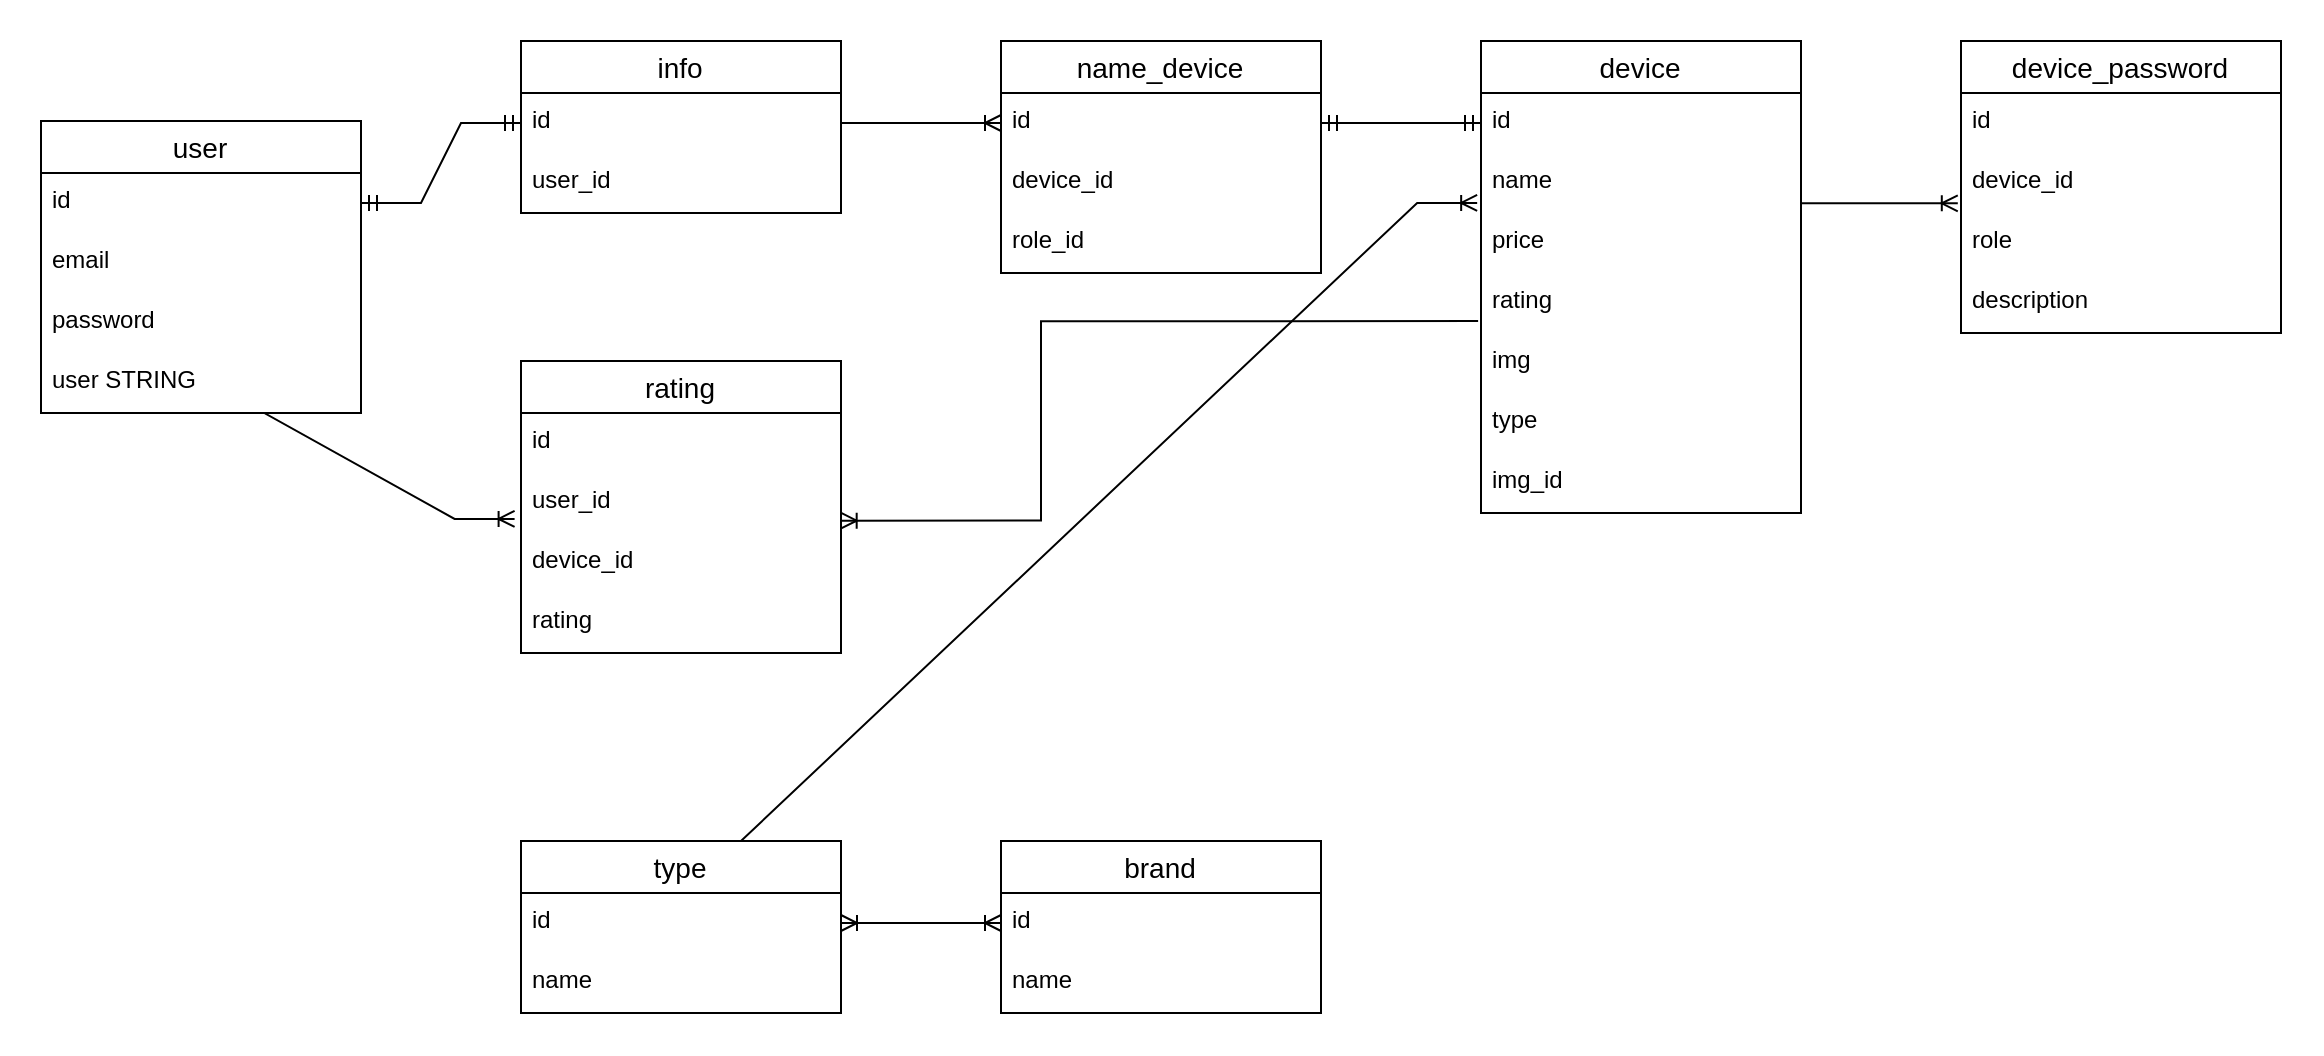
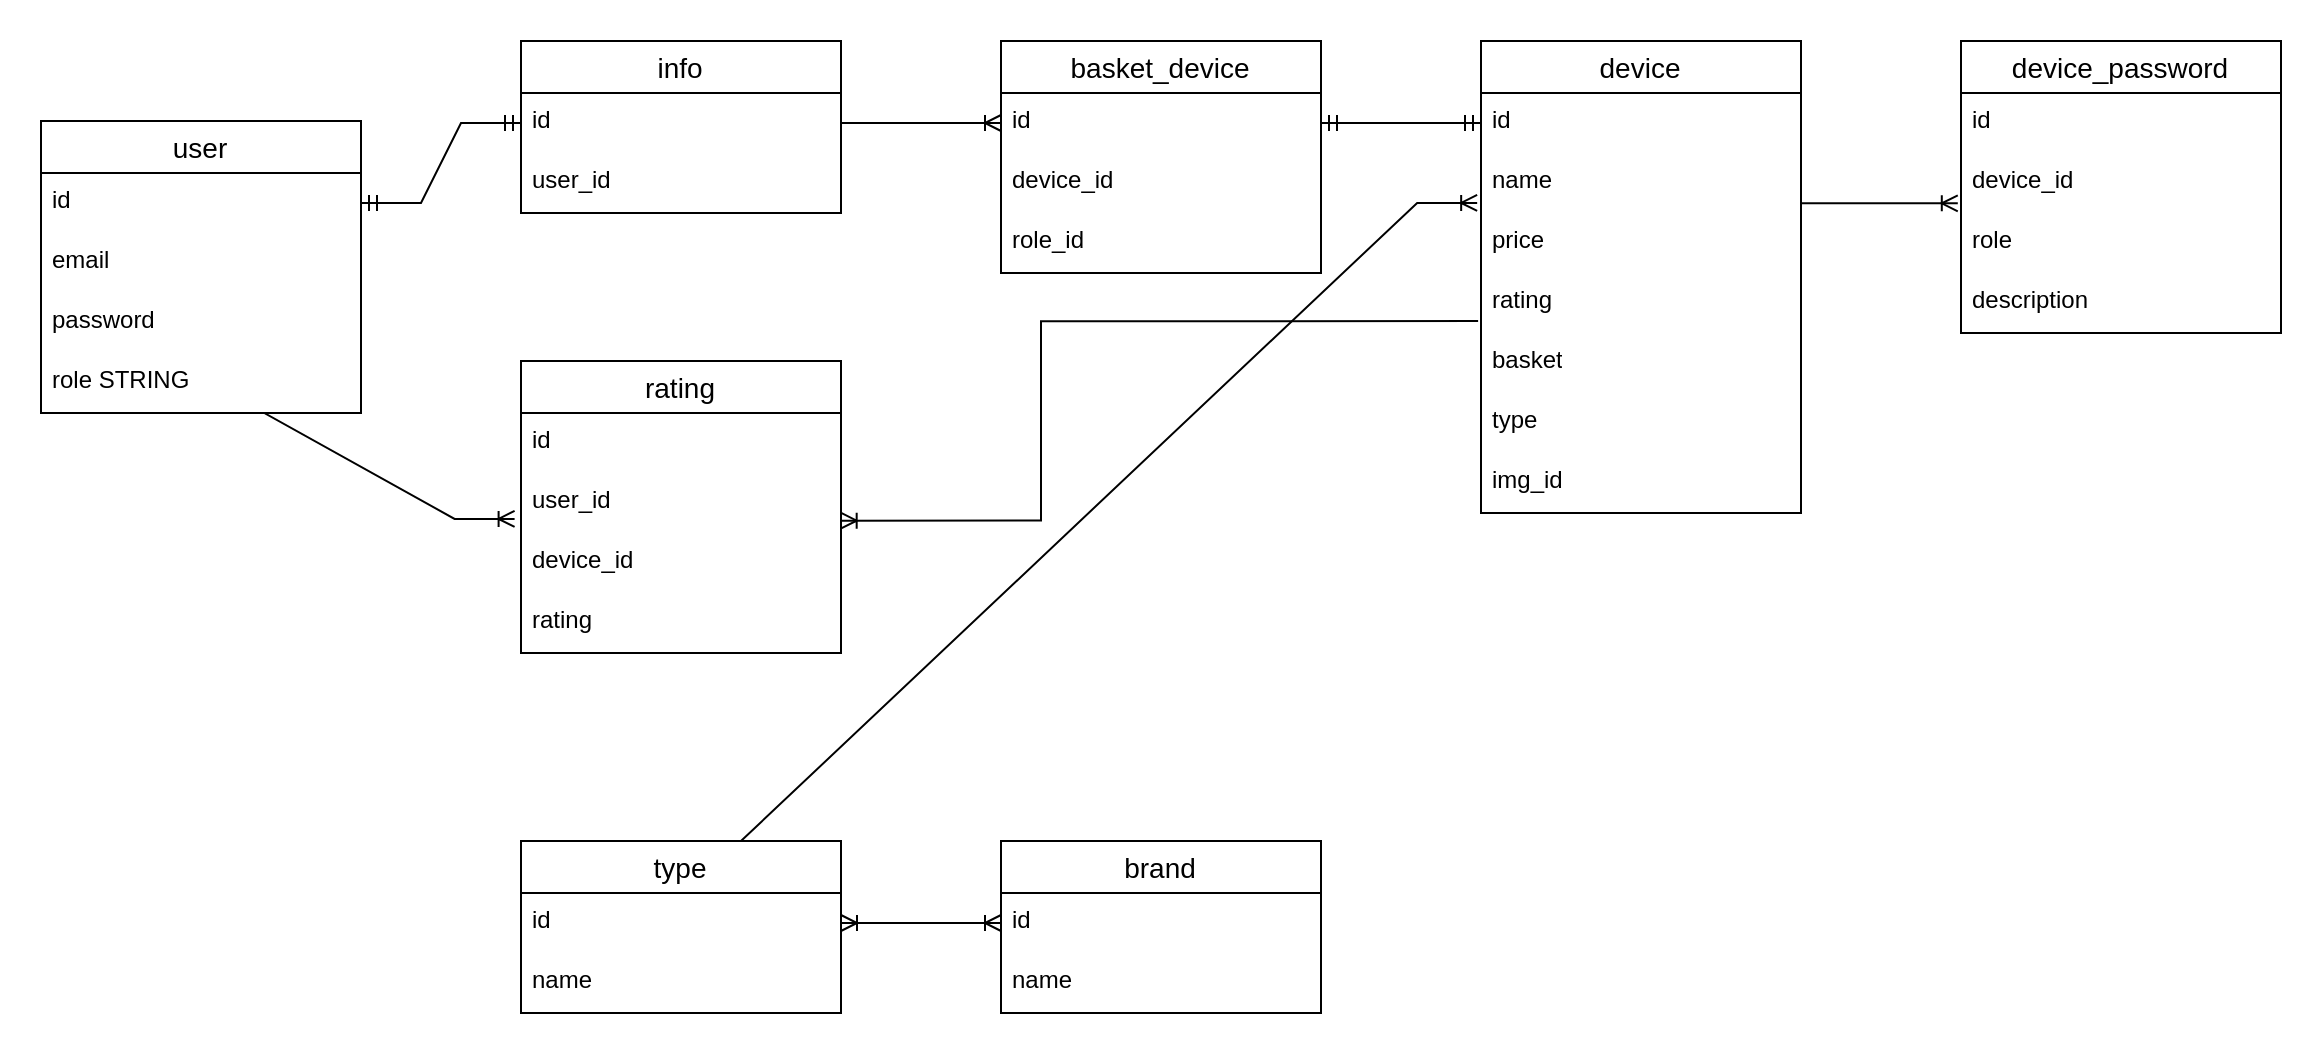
node "name_device": label "name_device" -> "basket_device"
node "img": label "img" -> "basket"
node "user STRING": label "user STRING" -> "role STRING"
